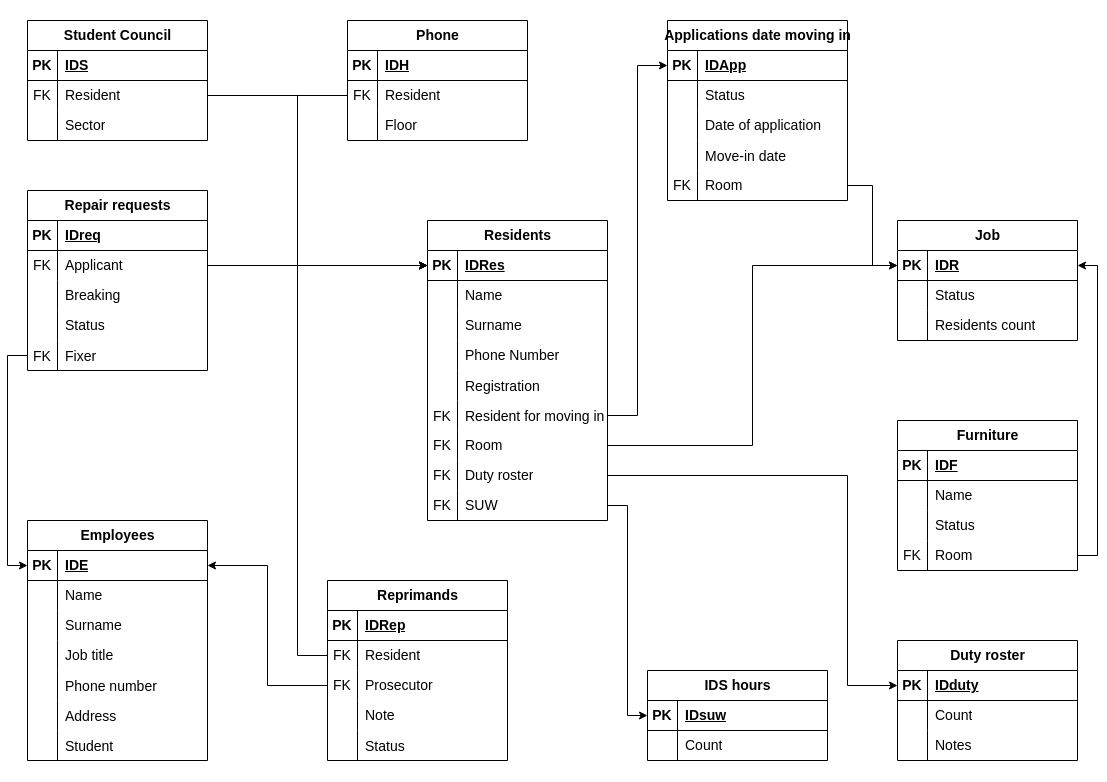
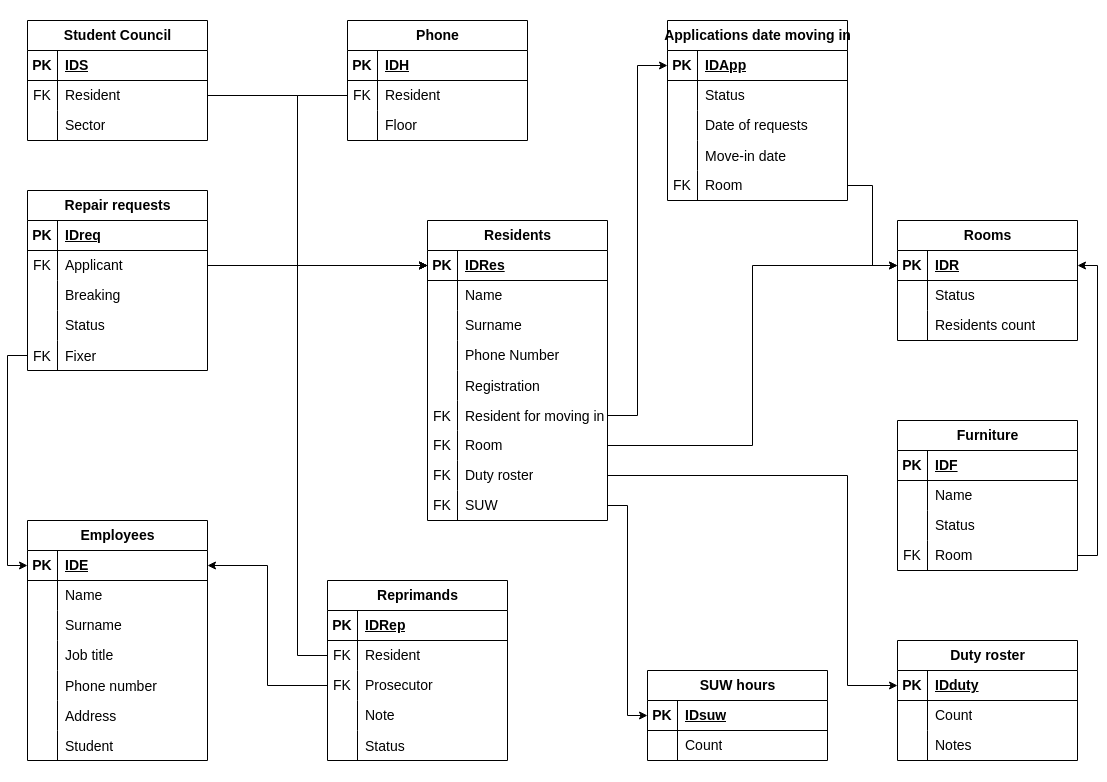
node "Date of application": label "Date of application" -> "Date of requests"
node "Job": label "Job" -> "Rooms"
node "IDS hours": label "IDS hours" -> "SUW hours"
